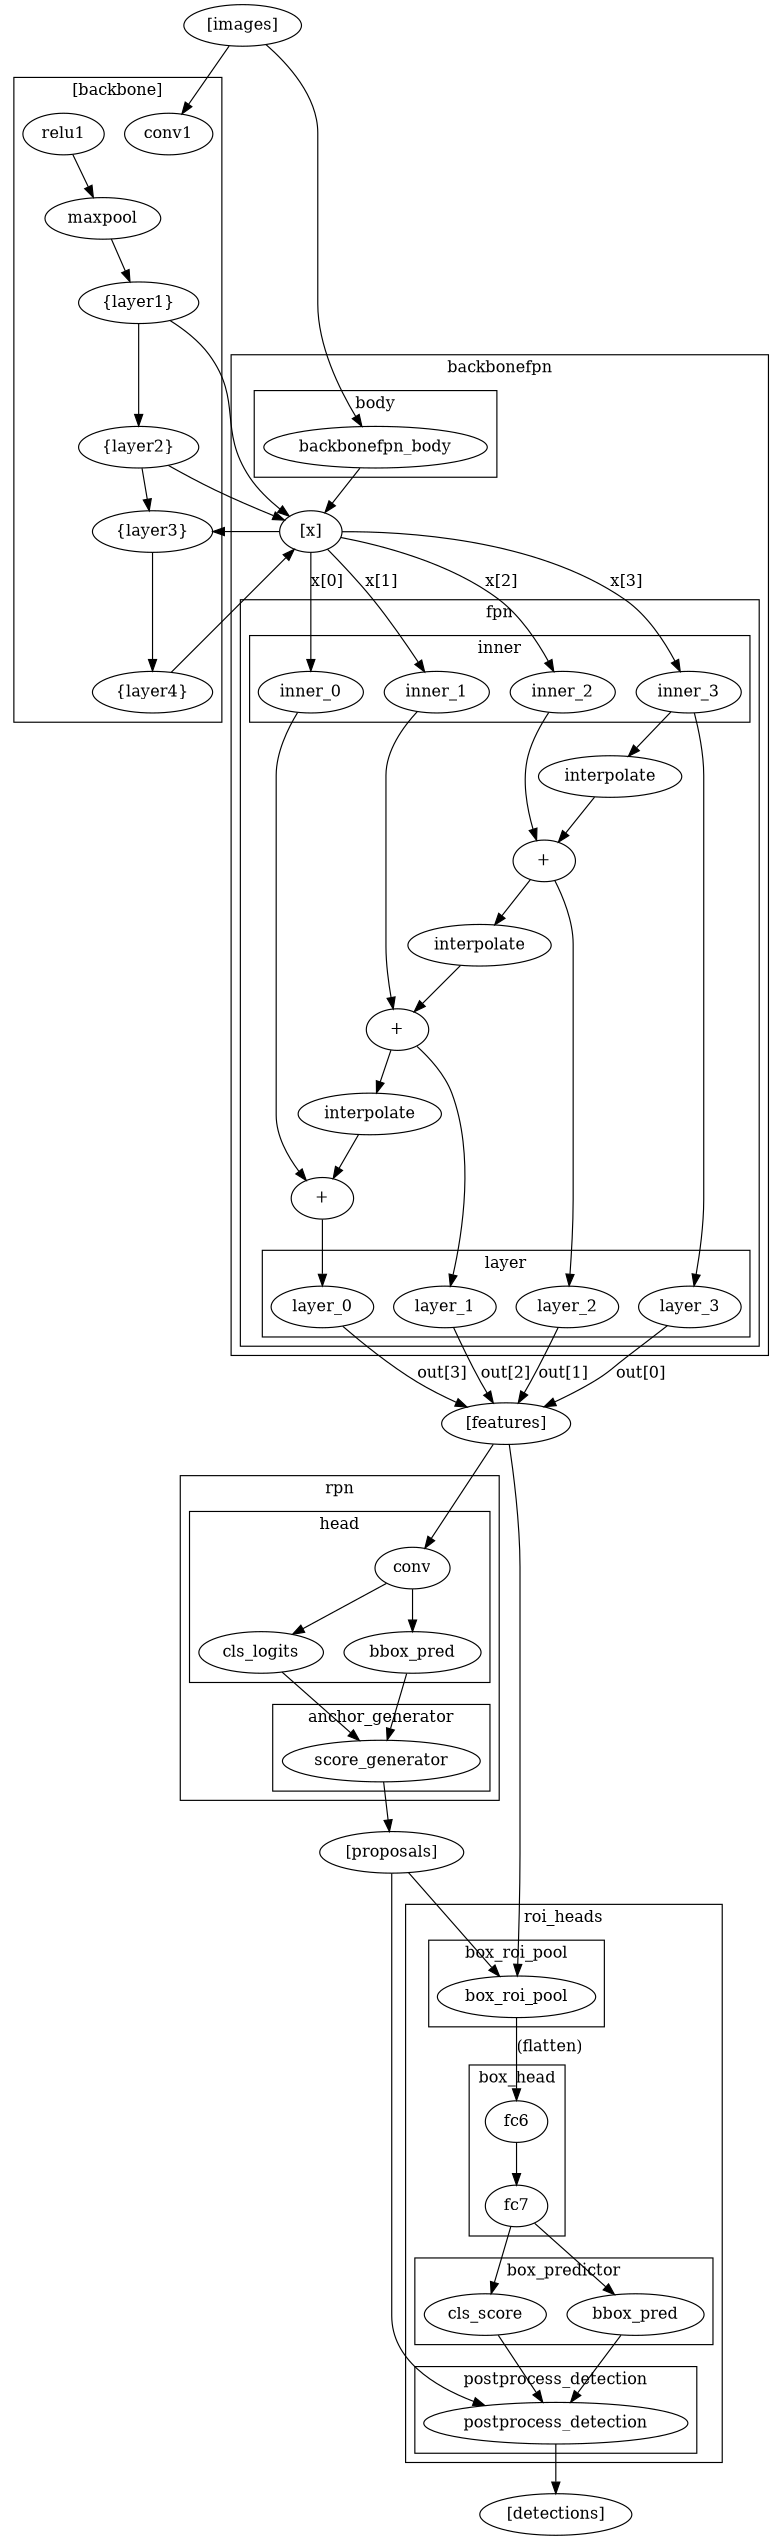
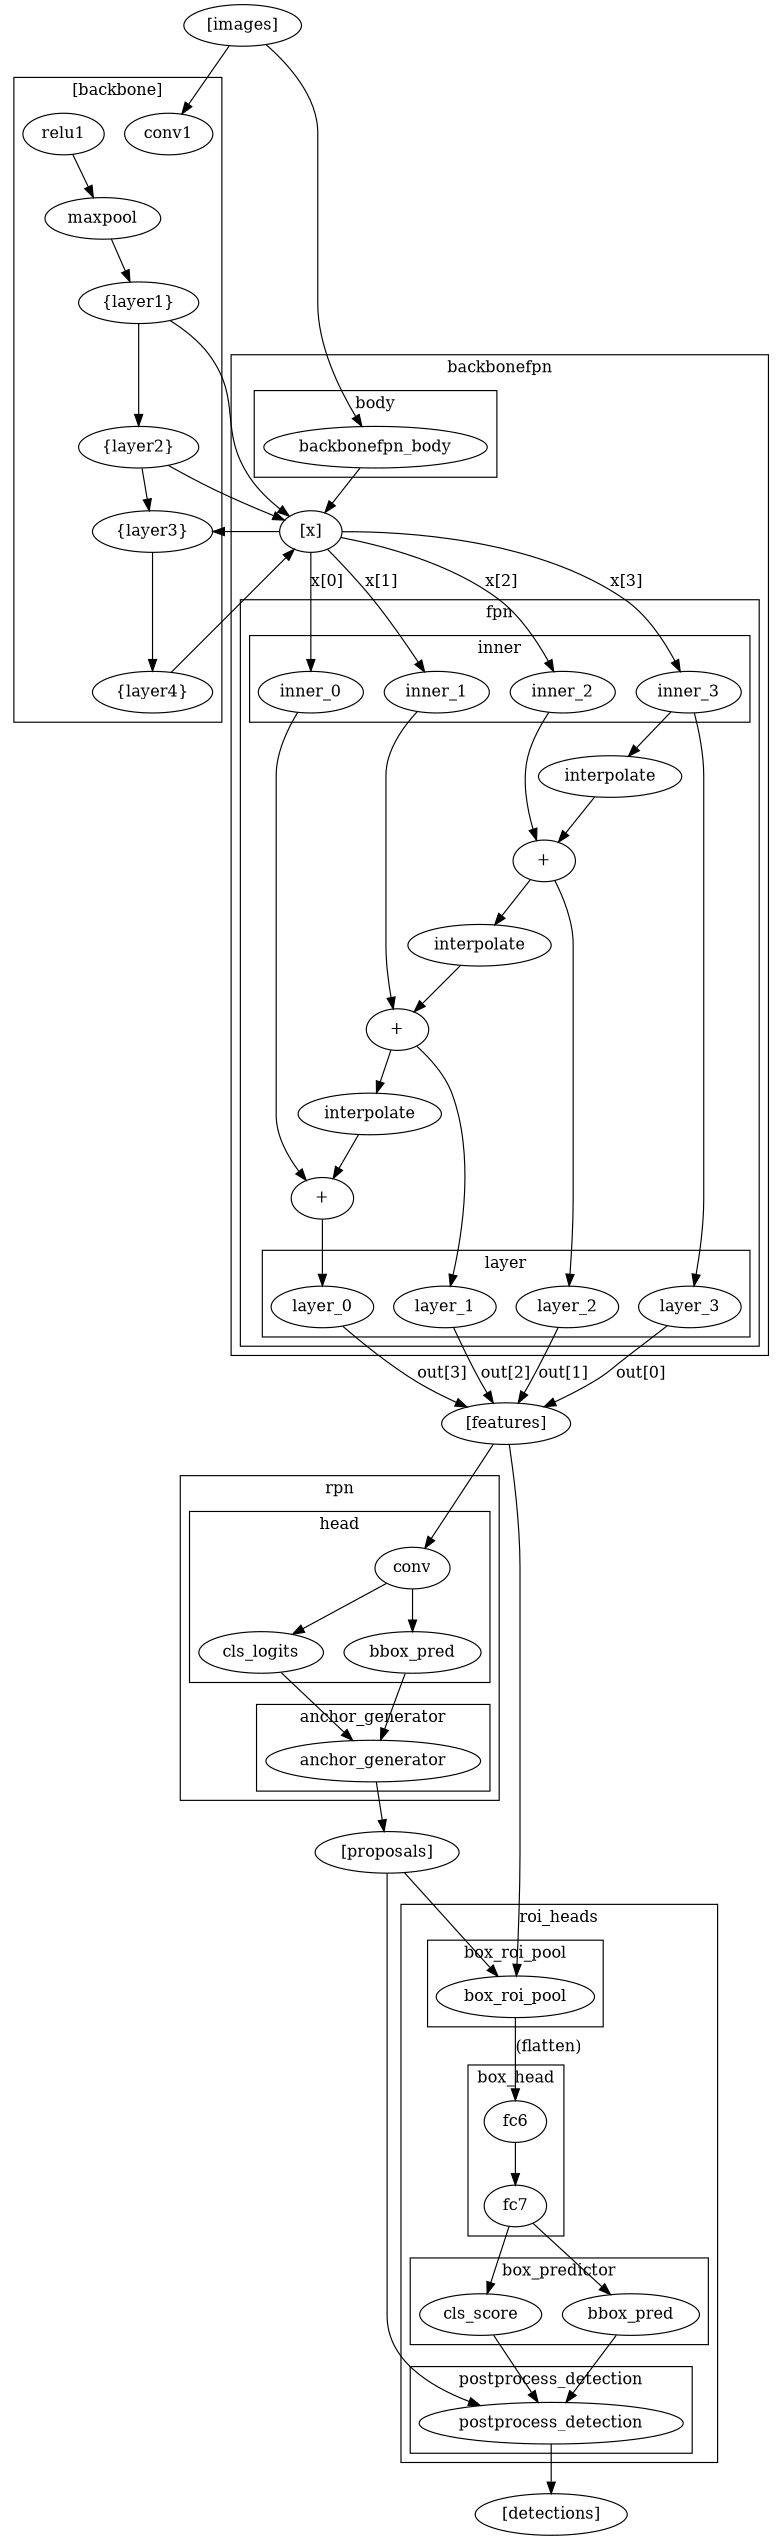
node "score_generator": label "score_generator" -> "anchor_generator"
